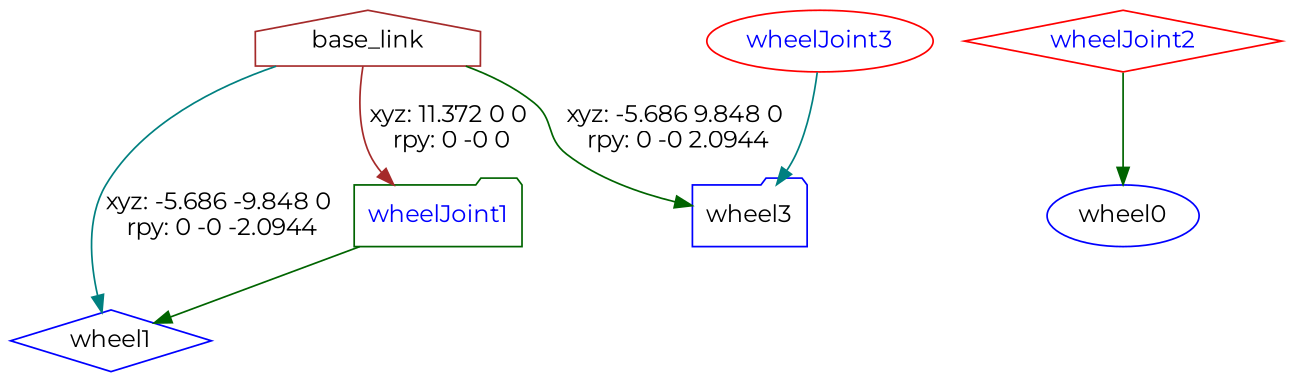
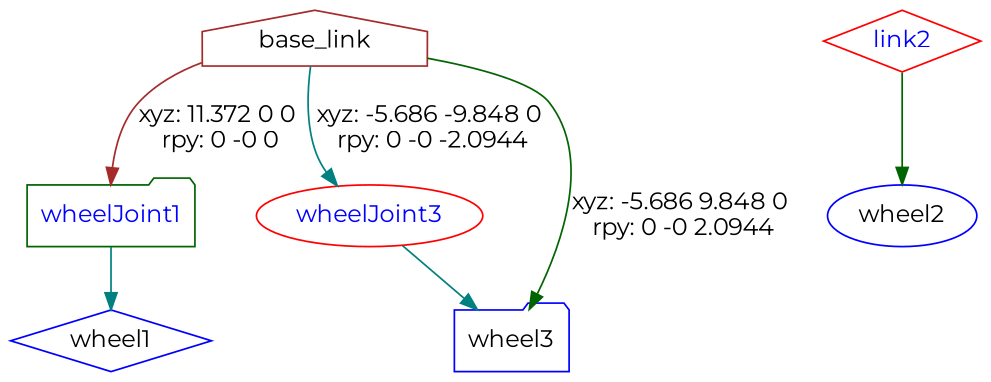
node "wheelJoint2": label "wheelJoint2" -> "link2"
edge "base_link" -> "wheel1": now "base_link" -> "wheelJoint3"
node "wheel0": label "wheel0" -> "wheel2"
edge "wheelJoint1" -> "wheel1": color darkgreen -> teal
